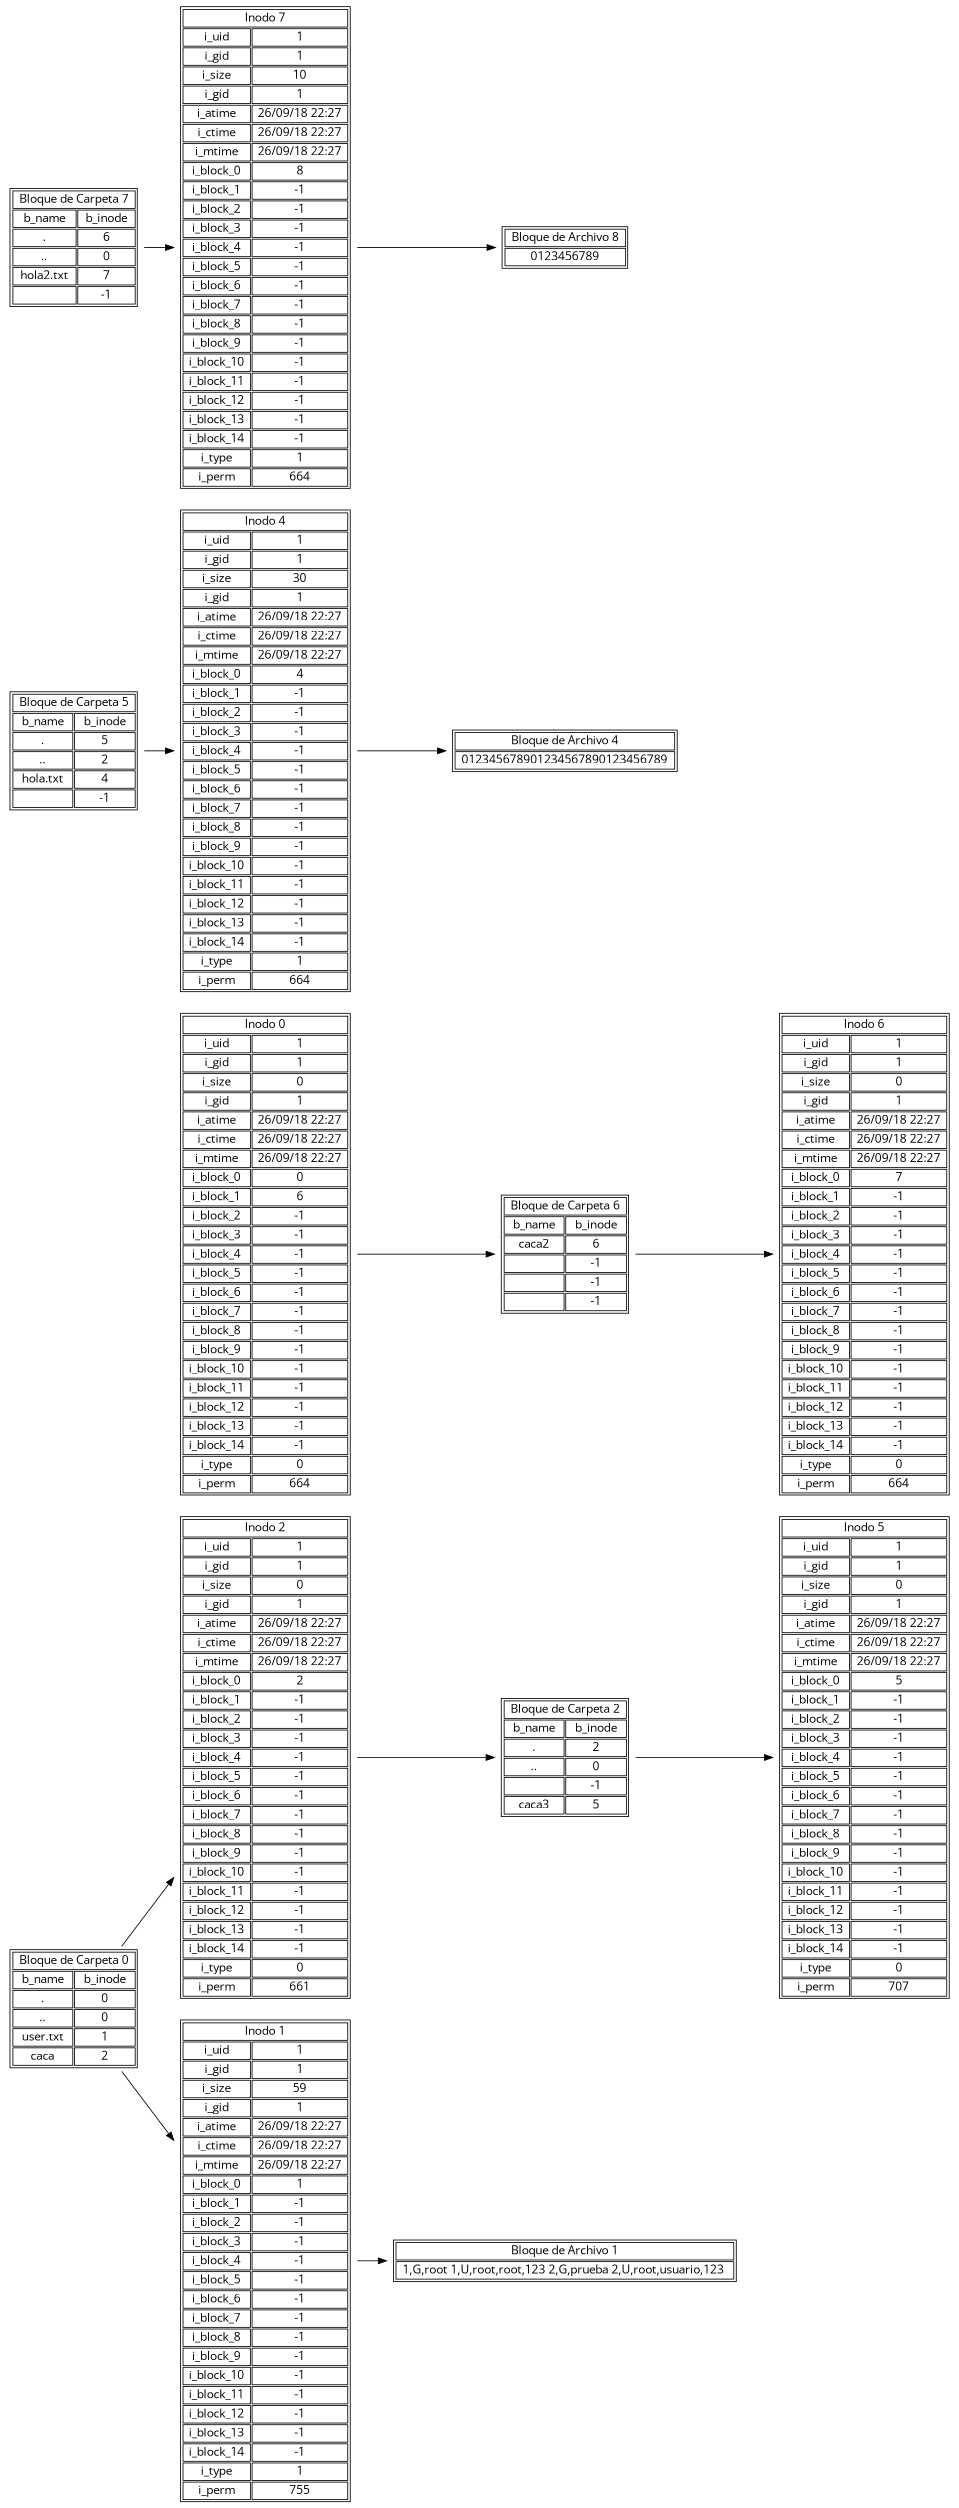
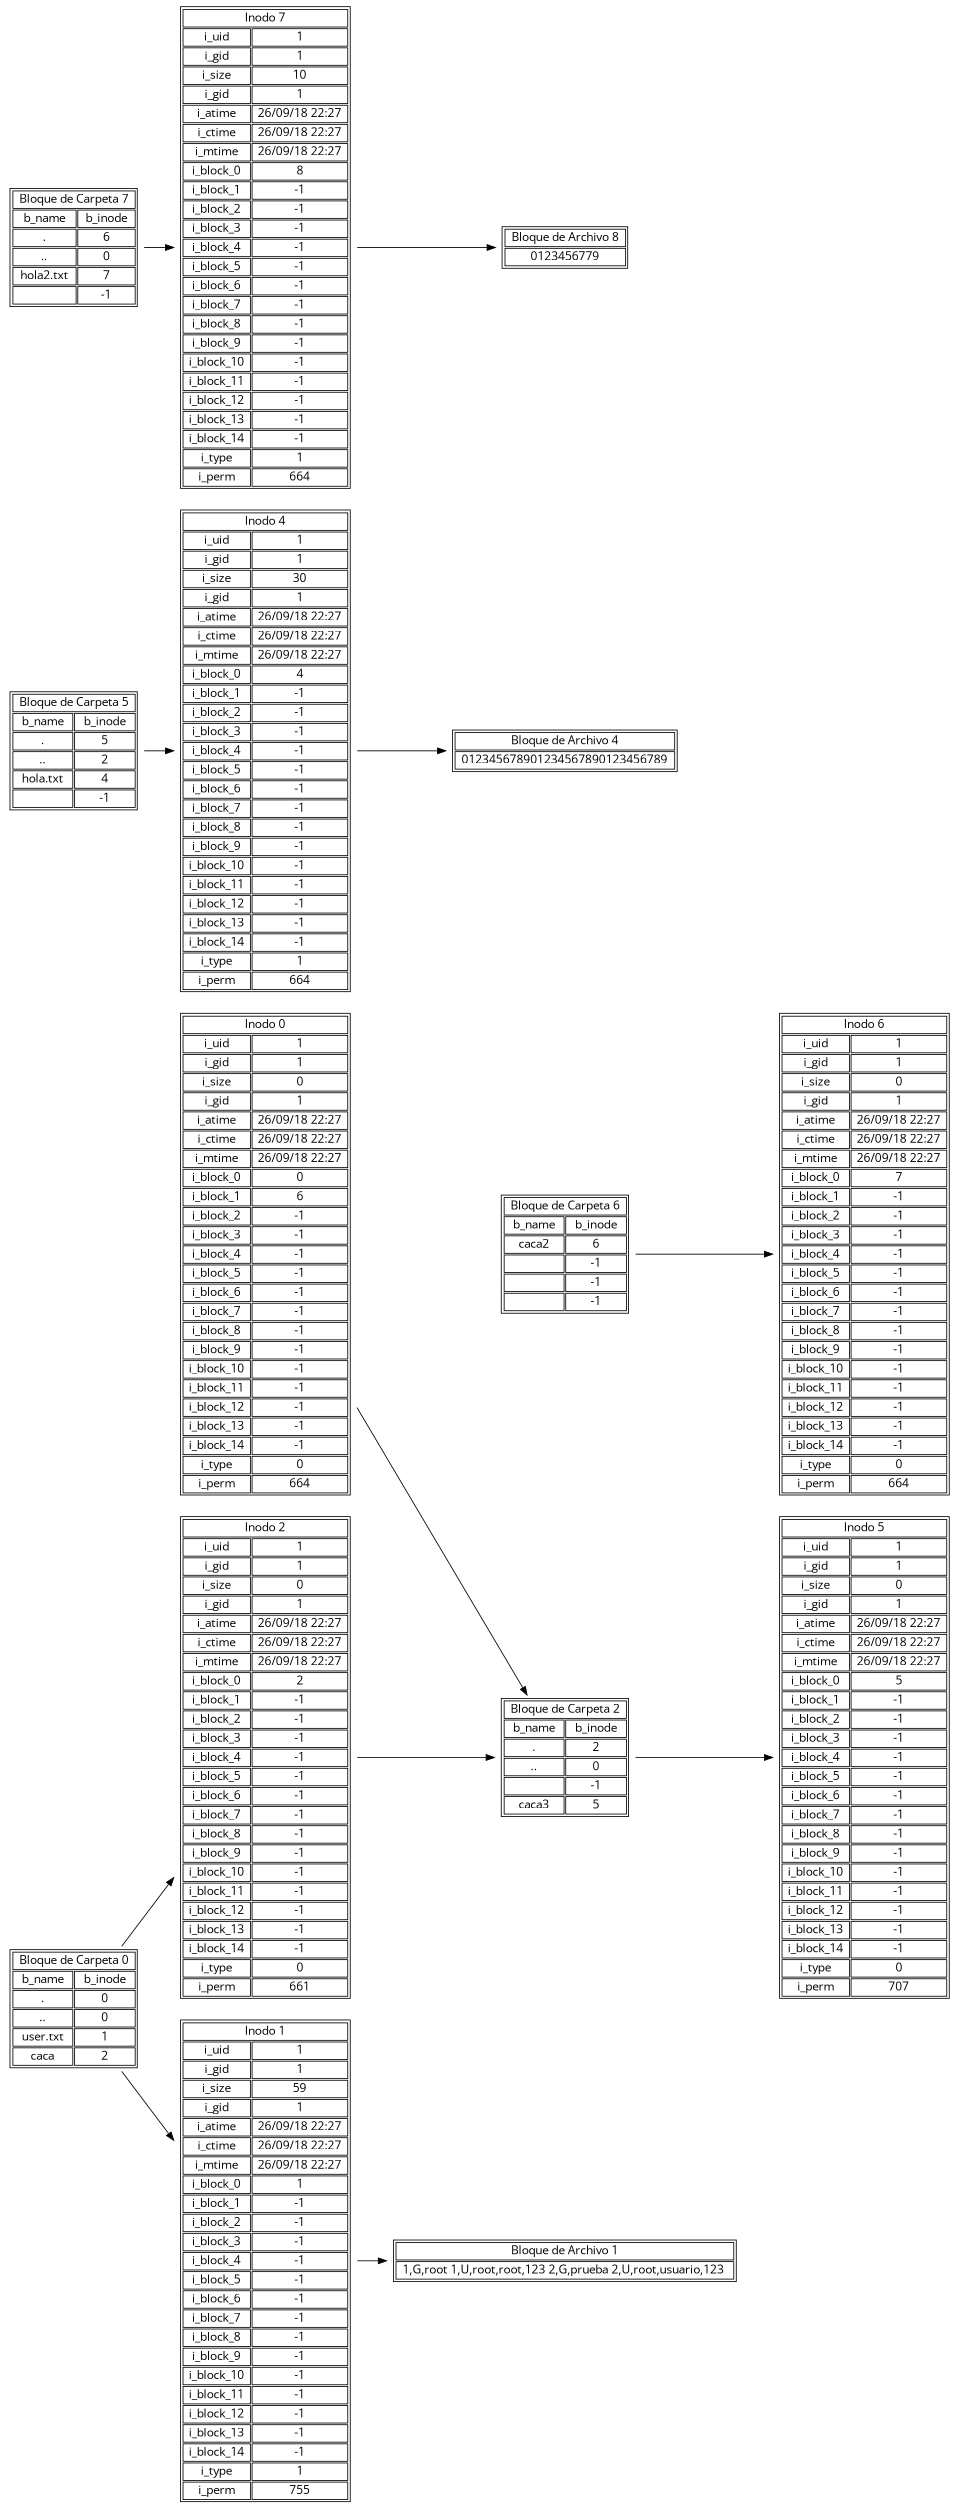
node "Bloque de Archivo 8": text "0123456789" -> "0123456779"
edge "Inodo 0" -> "Bloque de Carpeta 6": now "Inodo 0" -> "Bloque de Carpeta 2"
